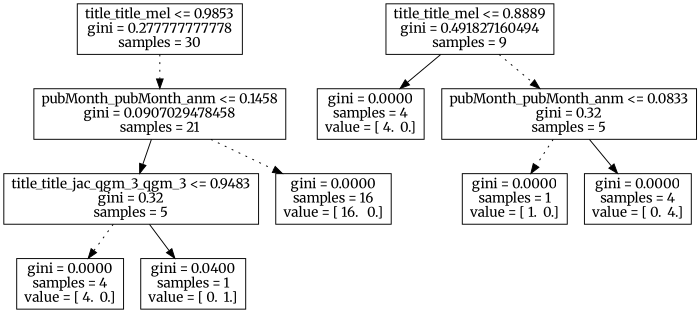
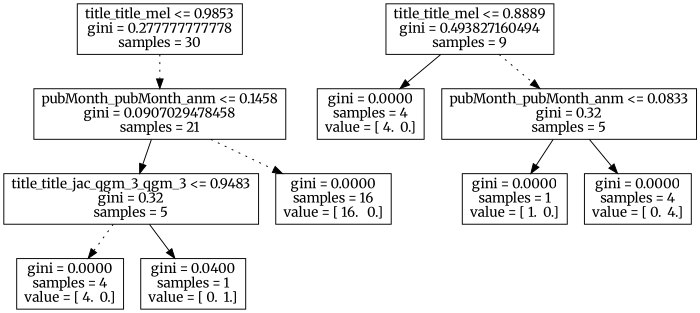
node "title_title_mel <= 0.8889 gini = 0.491827160494 samples = 9": label "title_title_mel <= 0.8889 gini = 0.491827160494 samples = 9" -> "title_title_mel <= 0.8889 gini = 0.493827160494 samples = 9"
edge "pubMonth_pubMonth_anm <= 0.0833 gini = 0.32 samples = 5" -> "gini = 0.0000 samples = 1 value = [ 1.  0.]": style dotted -> solid
